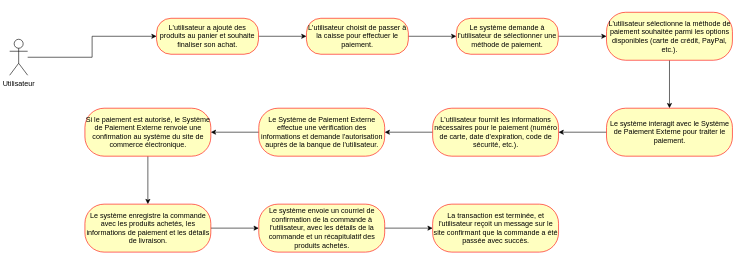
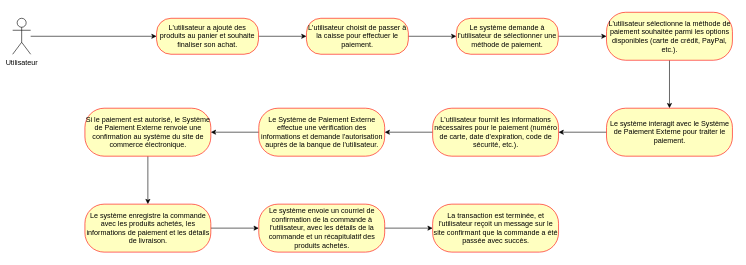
node "Utilisateur": moved (18, 57) -> (21, 36)
